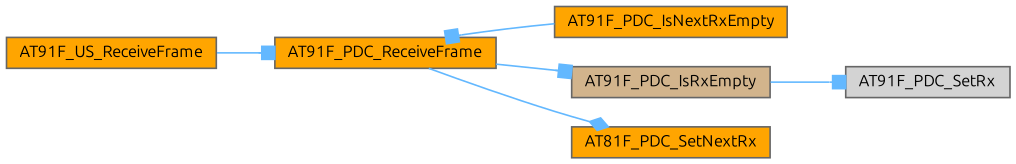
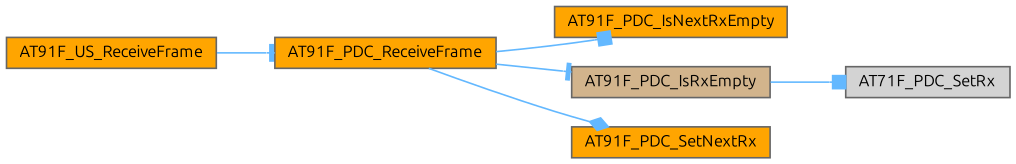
edge "AT91F_PDC_IsNextRxEmpty" -> "AT91F_PDC_ReceiveFrame": reversed
edge "AT91F_US_ReceiveFrame" -> "AT91F_PDC_ReceiveFrame": arrowhead box -> tee
edge "AT91F_PDC_ReceiveFrame" -> "AT91F_PDC_IsRxEmpty": arrowhead box -> tee
node "AT91F_PDC_SetRx": label "AT91F_PDC_SetRx" -> "AT71F_PDC_SetRx"
node "AT81F_PDC_SetNextRx": label "AT81F_PDC_SetNextRx" -> "AT91F_PDC_SetNextRx"
